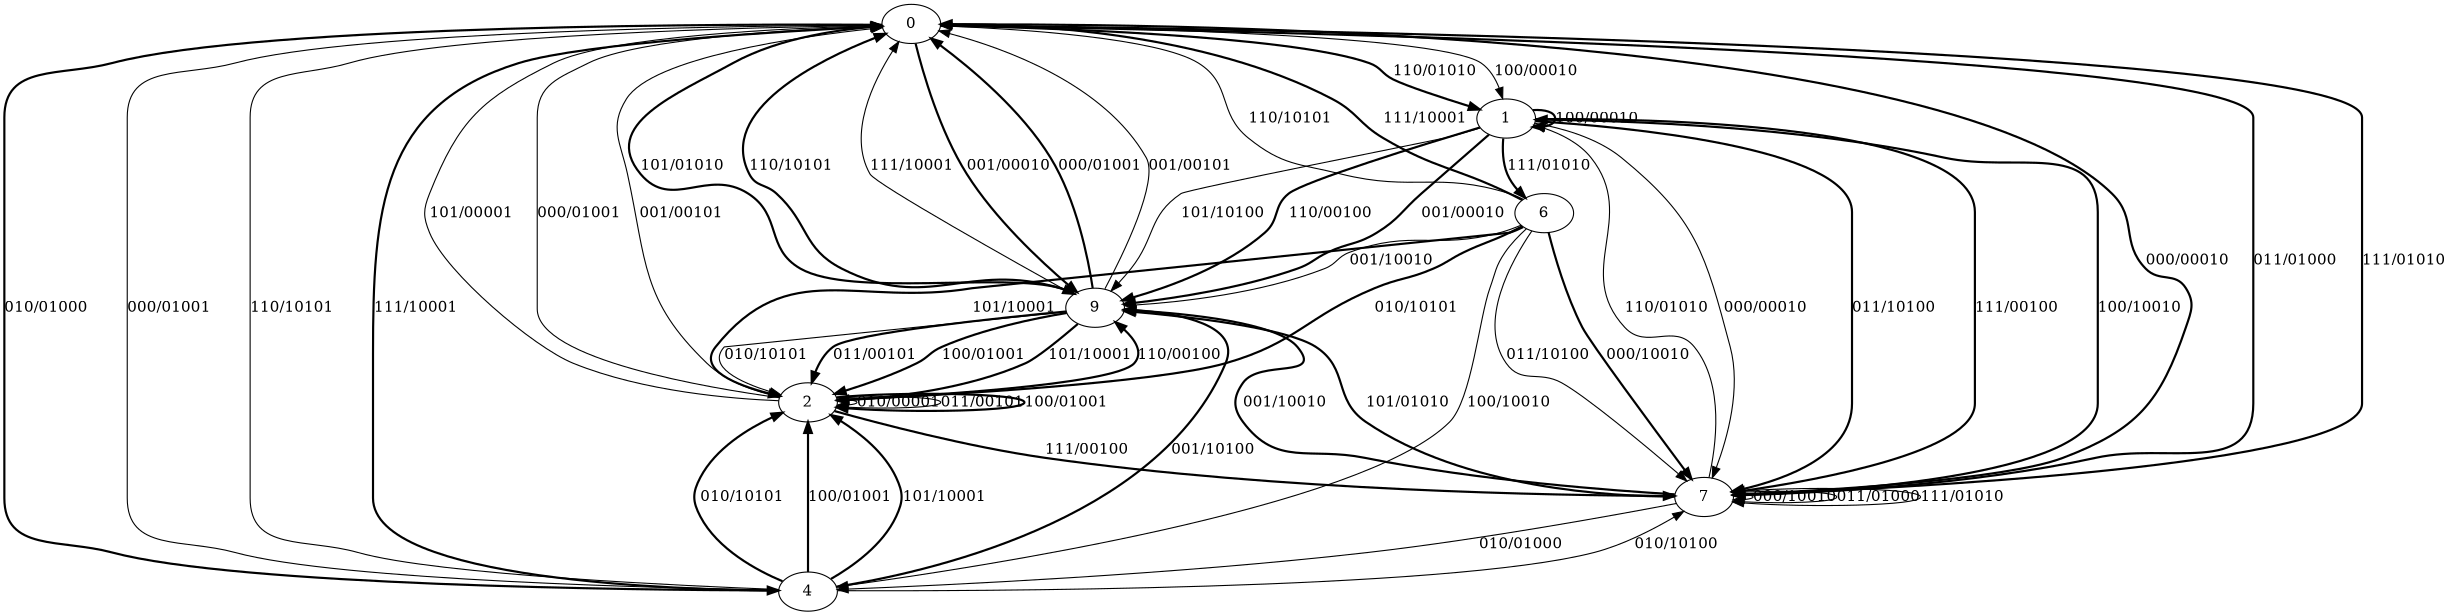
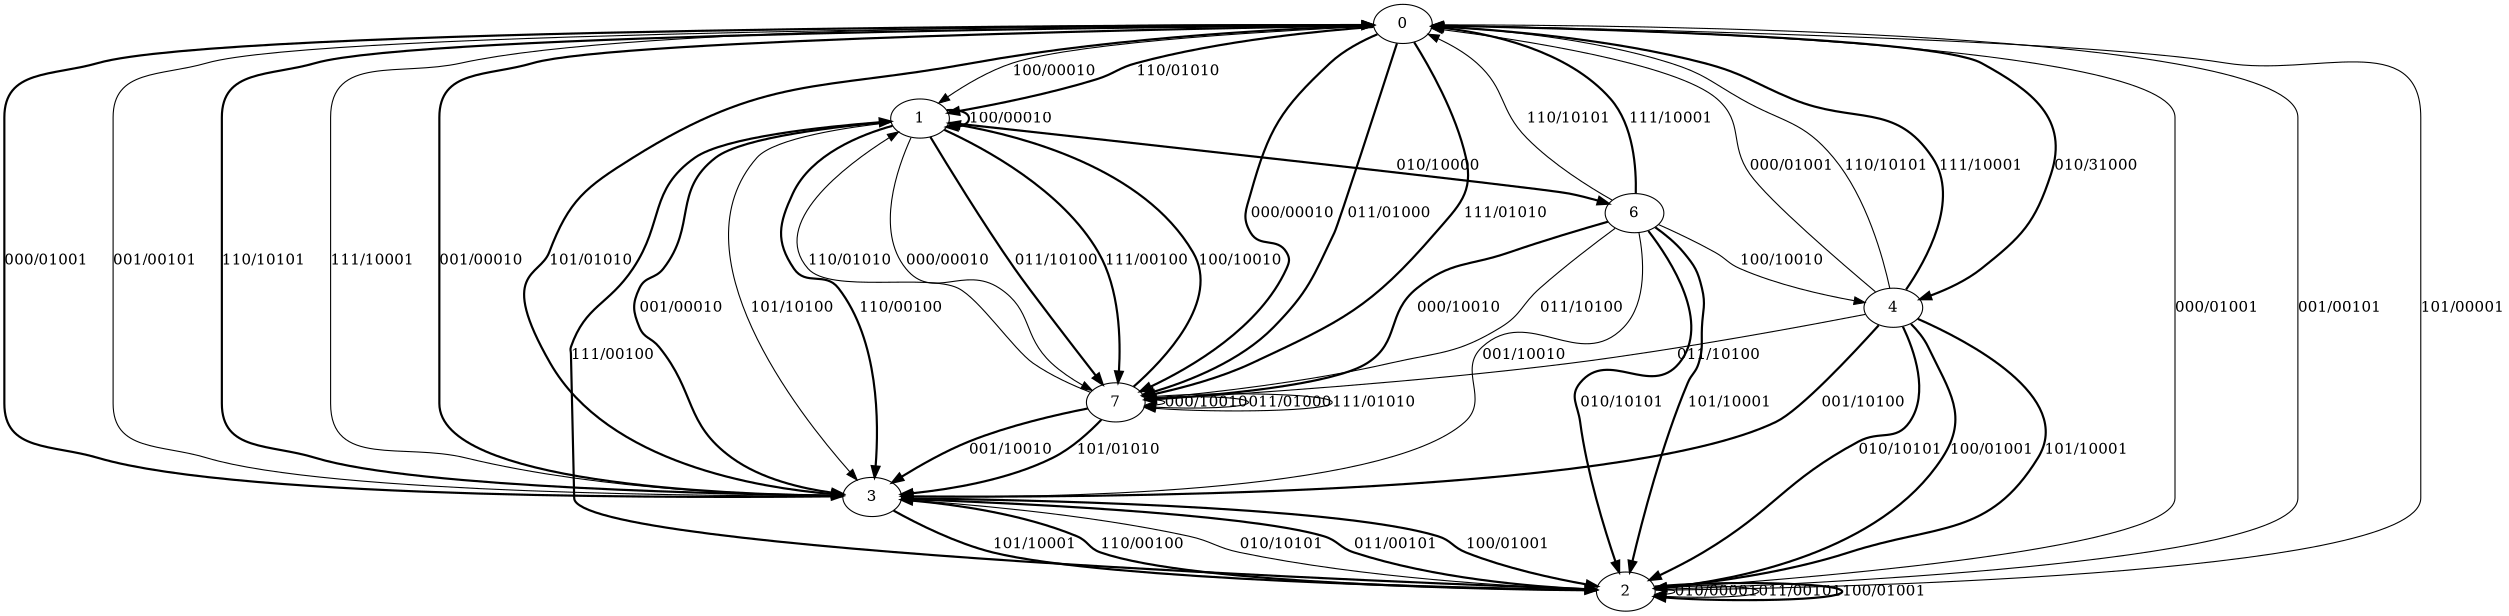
edge "1" -> "6": label "111/01010" -> "010/10000"
edge "0" -> "4": label "010/01000" -> "010/31000"
node "9": label "9" -> "3"
edge "2" -> "7": now "2" -> "1"
edge "4" -> "7": label "010/10100" -> "011/10100"
edge "7" -> "4": removed, label "010/01000"
